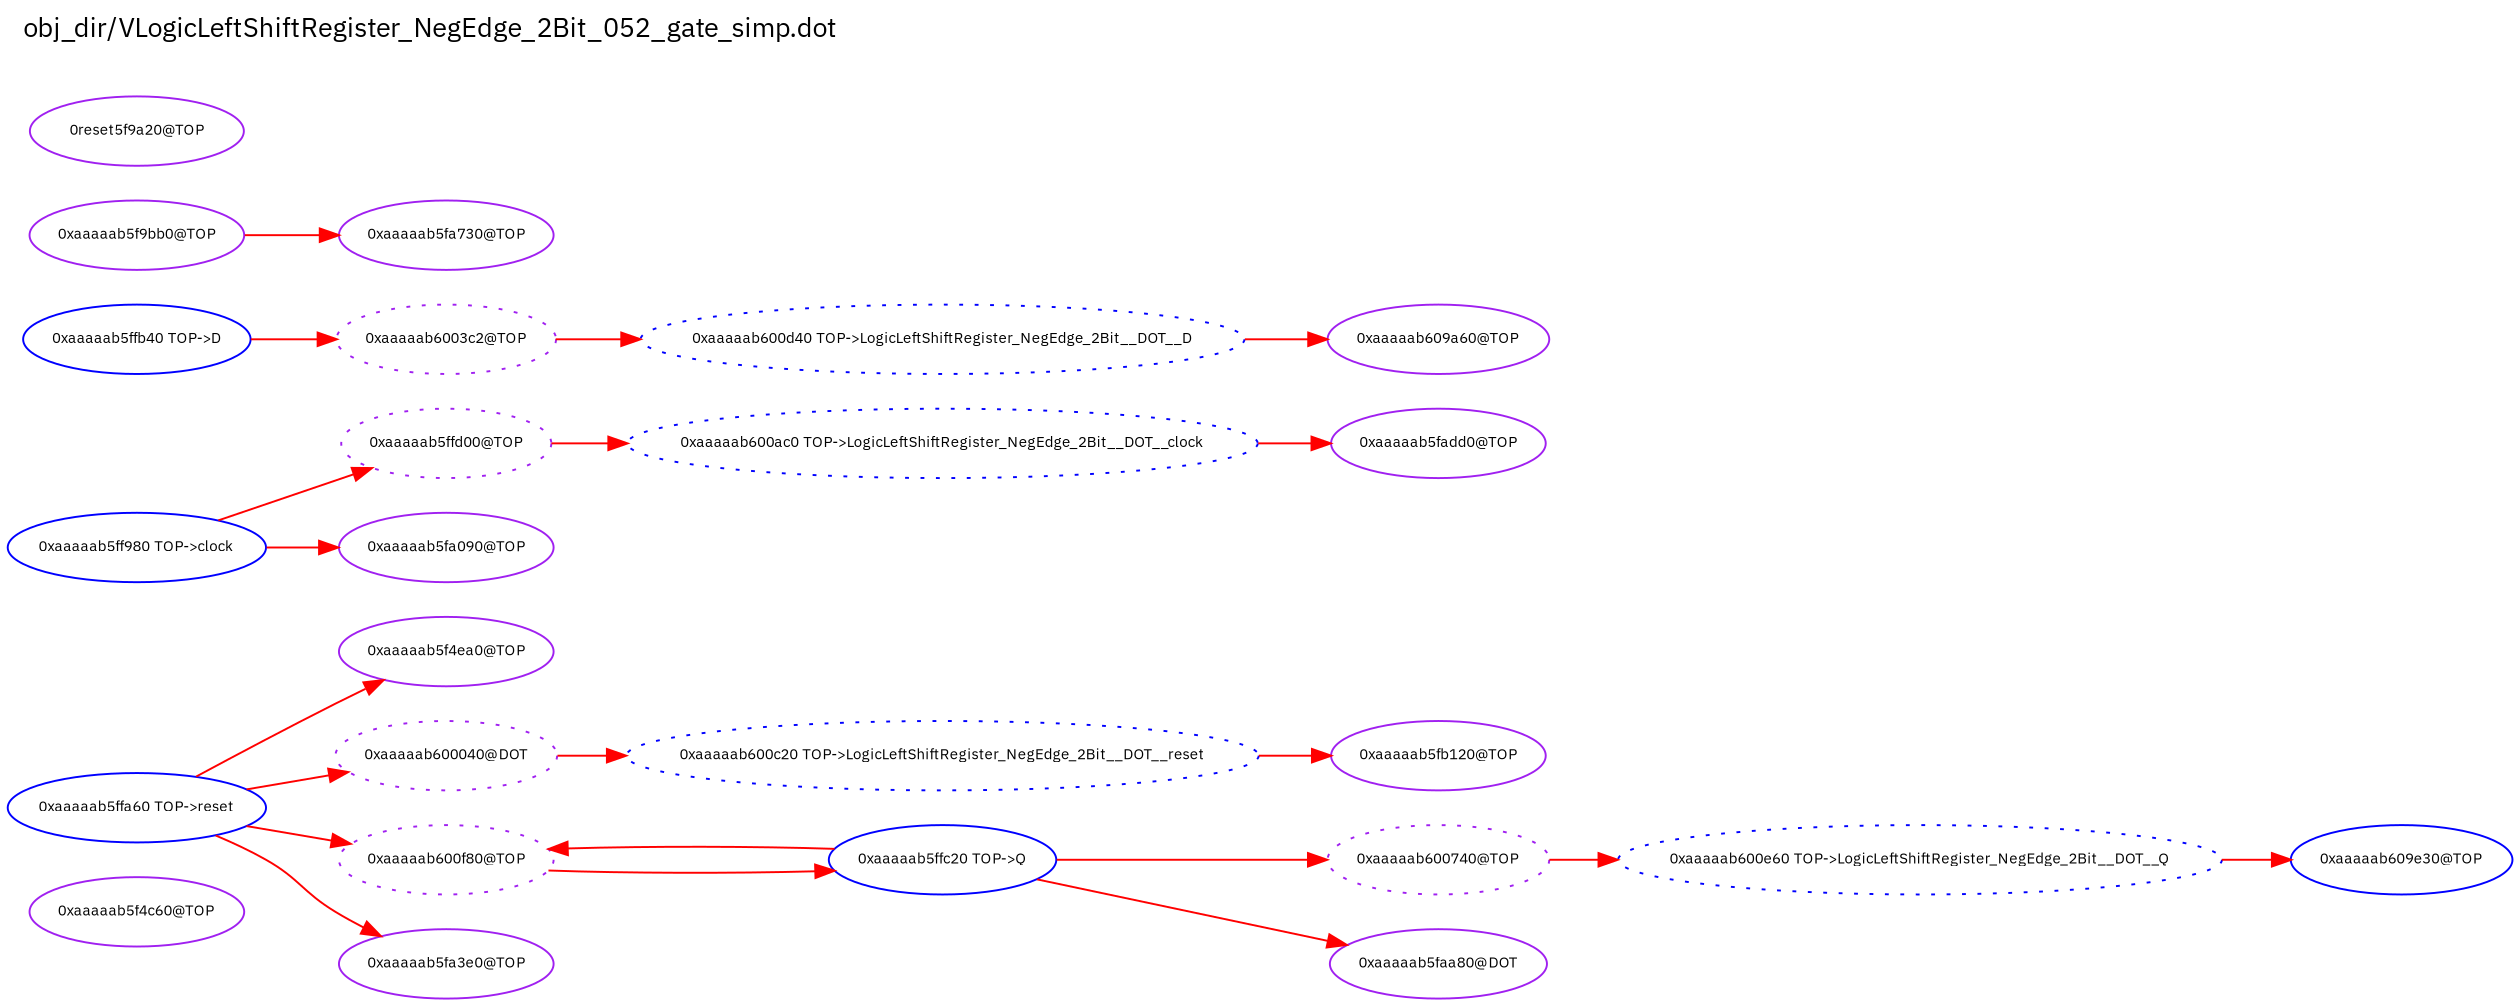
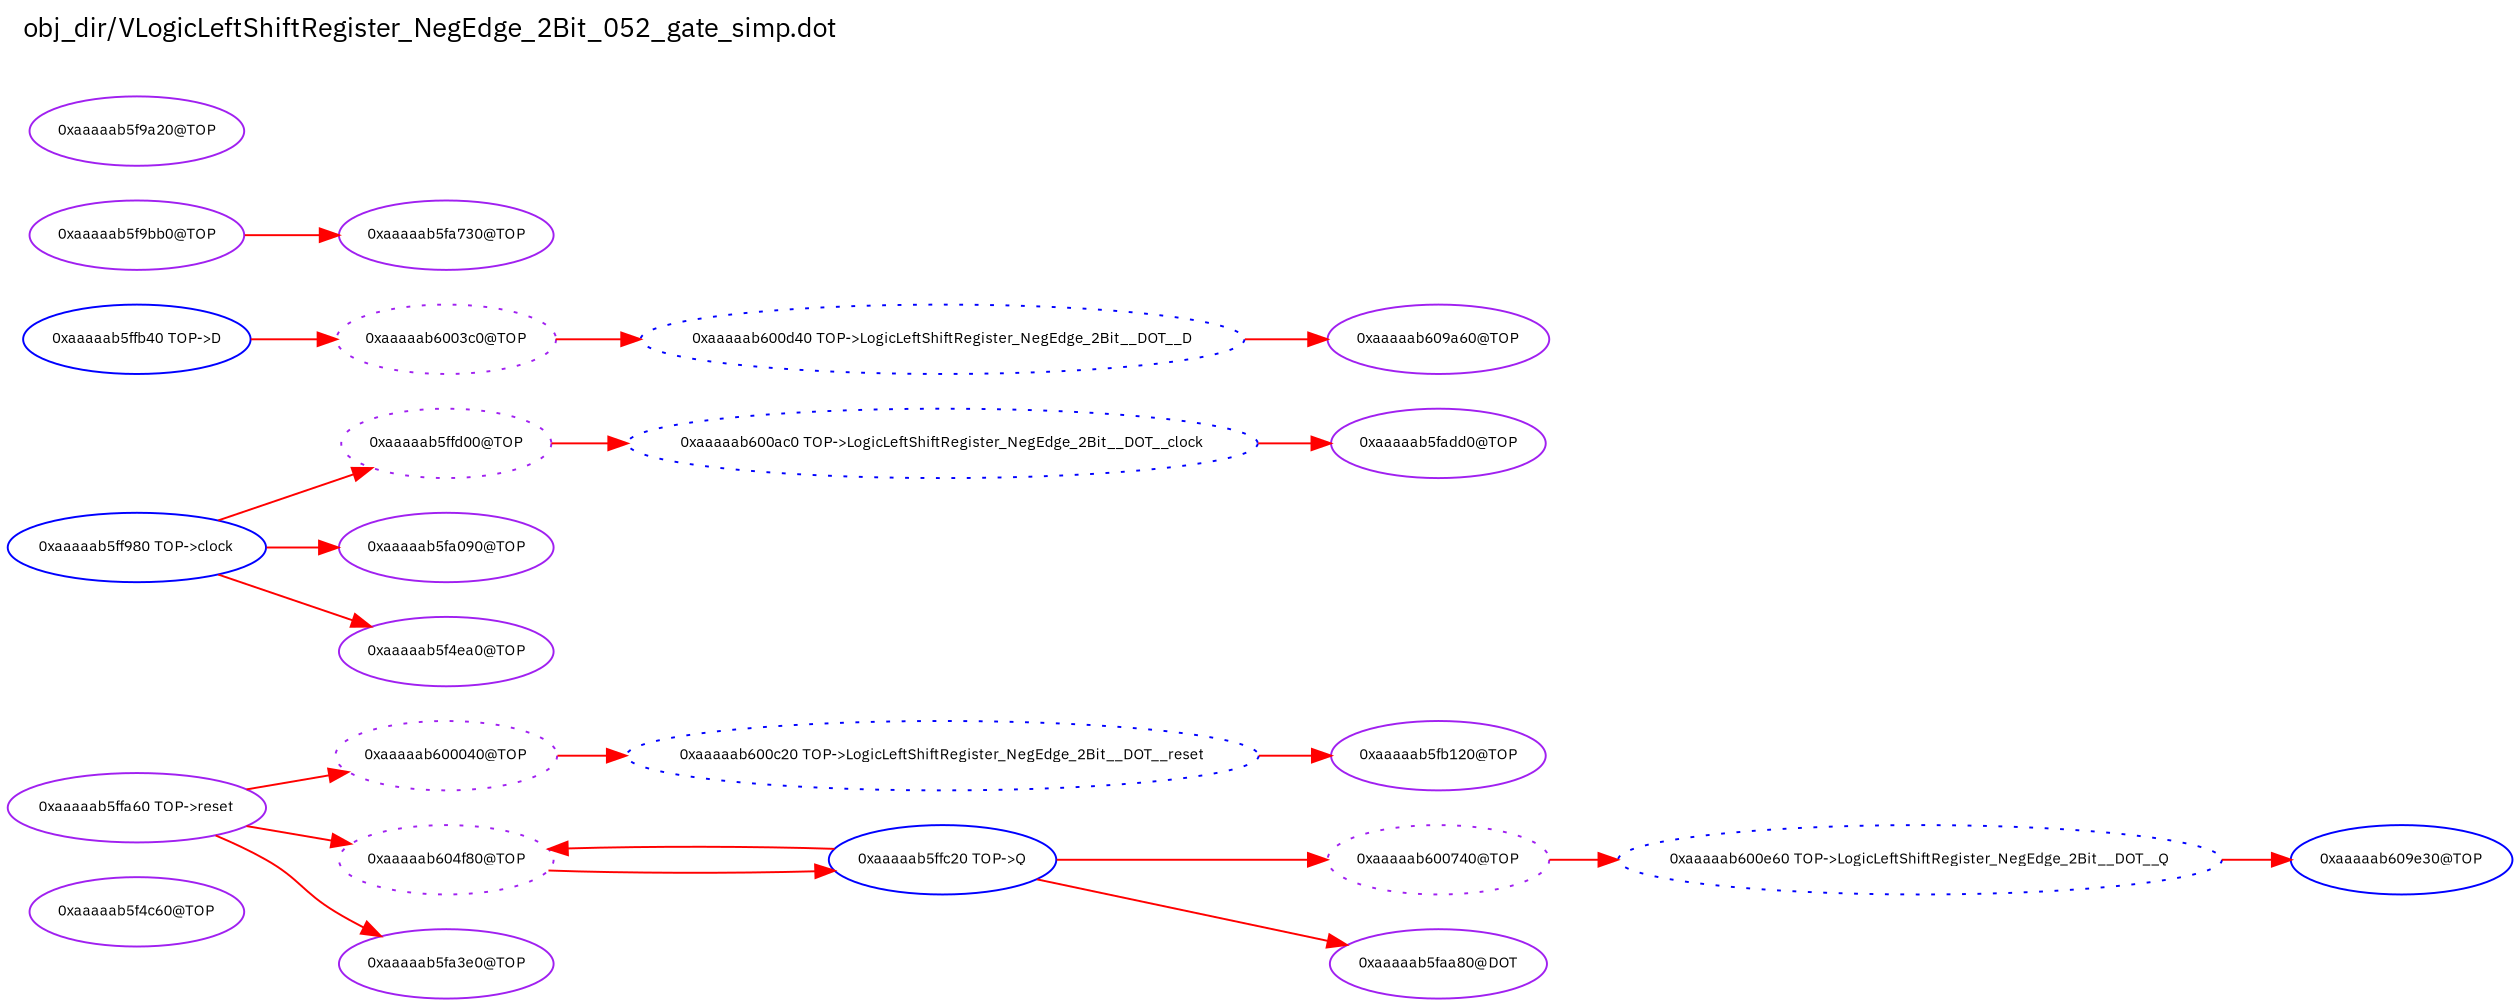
node "0reset5f9a20@TOP": label "0reset5f9a20@TOP" -> "0xaaaaab5f9a20@TOP"
node "0xaaaaab6003c2@TOP": label "0xaaaaab6003c2@TOP" -> "0xaaaaab6003c0@TOP"
edge "0xaaaaab5ffa60 TOP->reset" -> "0xaaaaab5f4ea0@TOP": now "0xaaaaab5ff980 TOP->clock" -> "0xaaaaab5f4ea0@TOP"
node "0xaaaaab600040@DOT": label "0xaaaaab600040@DOT" -> "0xaaaaab600040@TOP"
node "0xaaaaab5ffa60 TOP->reset": color blue -> purple
node "0xaaaaab600f80@TOP": label "0xaaaaab600f80@TOP" -> "0xaaaaab604f80@TOP"
